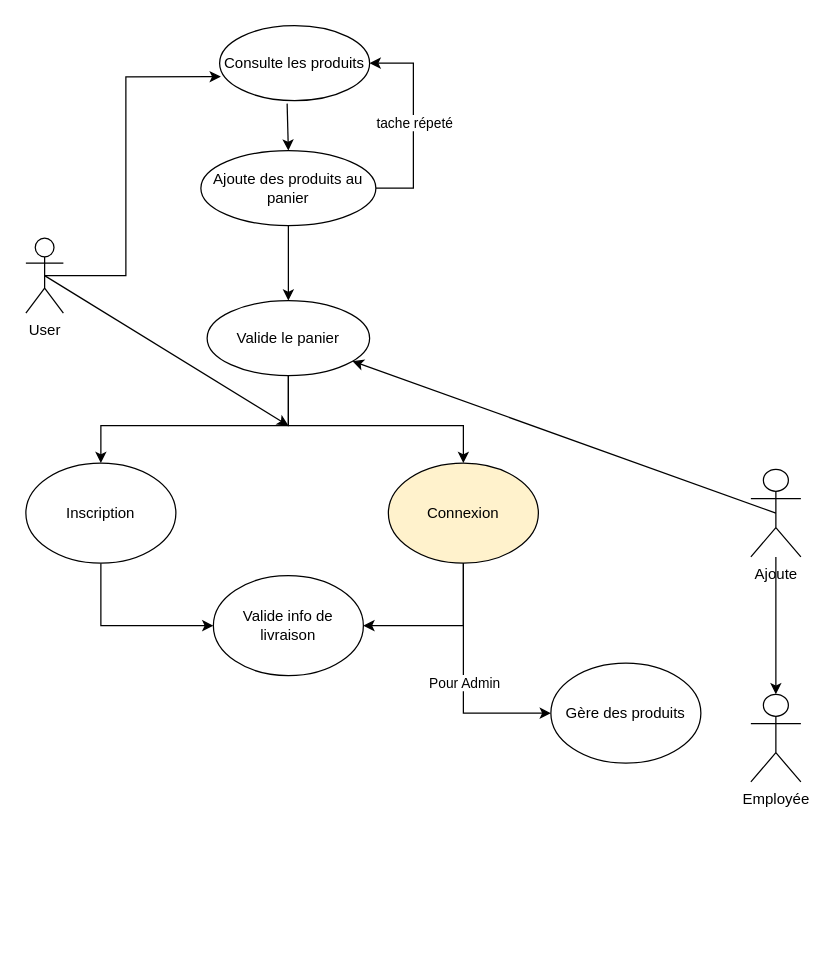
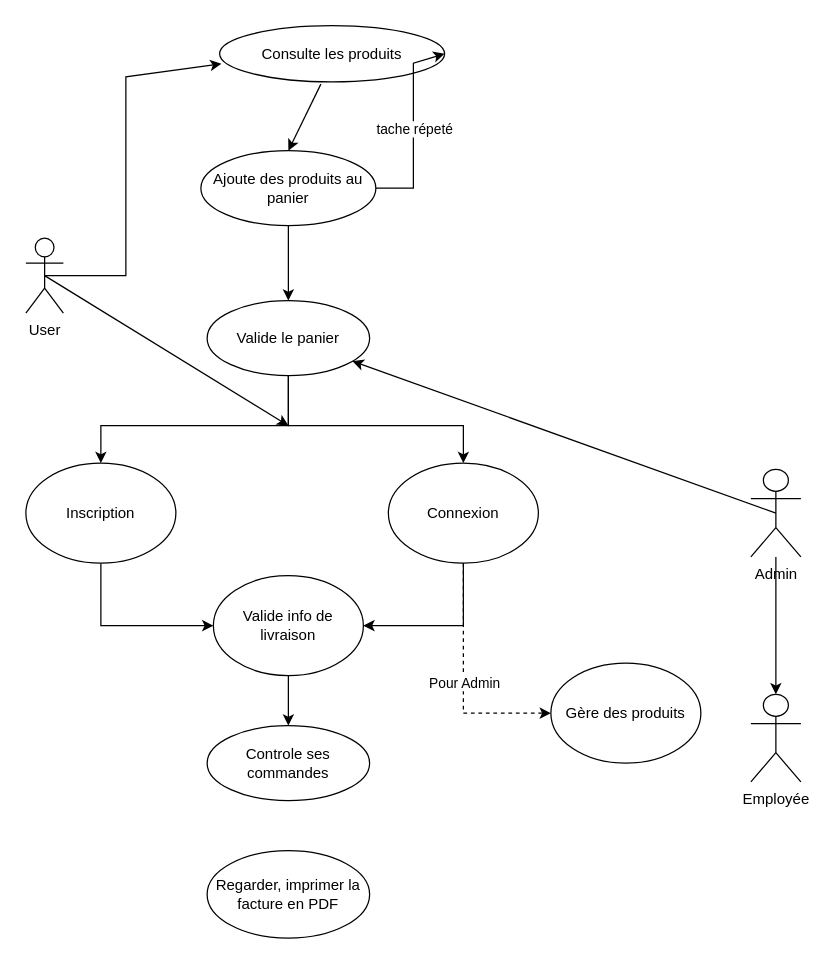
node "Consulte les produits": size 150x75 -> 225x56
node "Connexion": fillcolor #fff2cc -> #ffffff
node "Ajoute": label "Ajoute" -> "Admin"
edge "Valide info de livraison" -> "Controle ses commandes": added
edge "Connexion" -> "Gère des produits": style solid -> dashed
node "Controle ses commandes": added
node "Regarder, imprimer la facture en PDF": added
